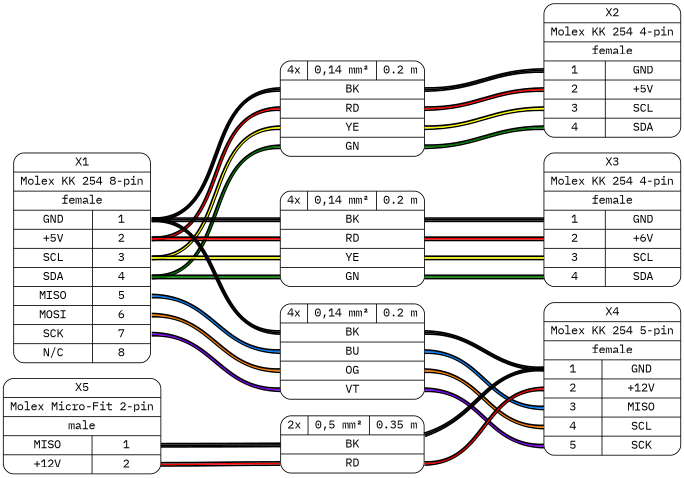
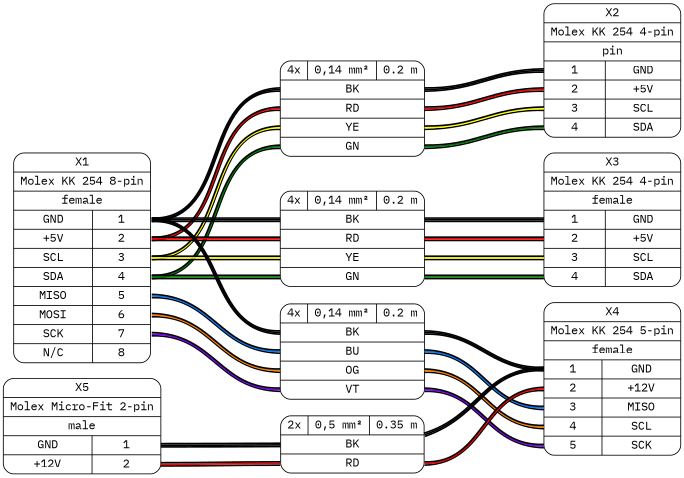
node "X2": text "female" -> "pin"
node "X3": text "+6V" -> "+5V"
node "X5": text "MISO" -> "GND"
